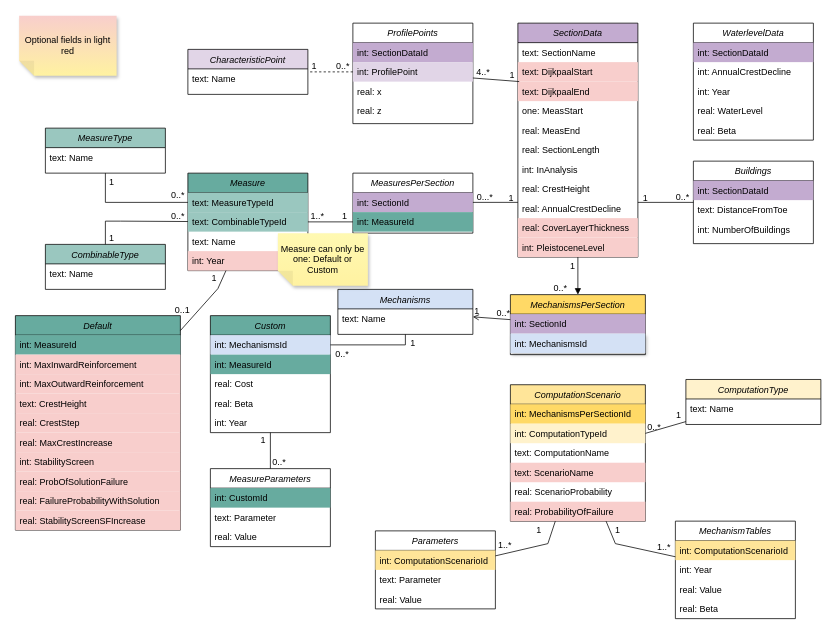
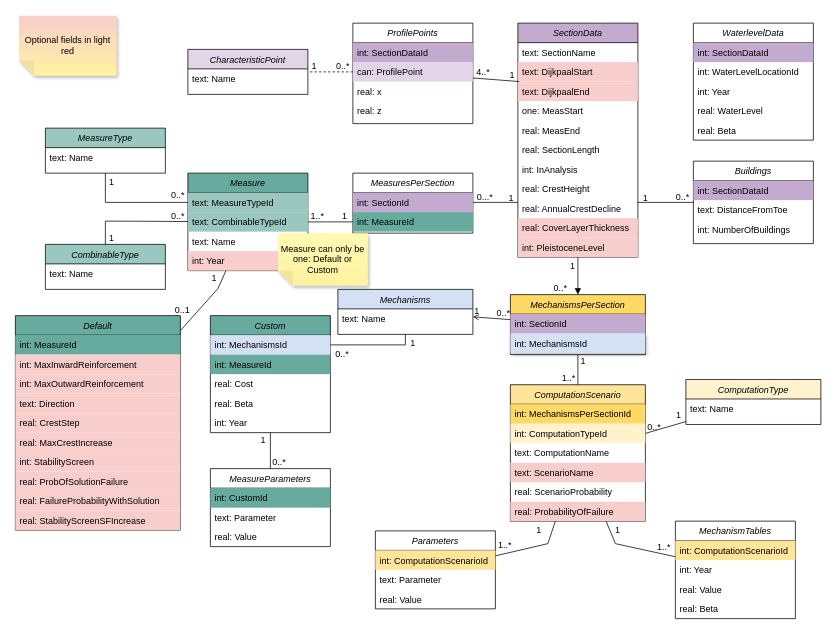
node "int: ProfilePoint": label "int: ProfilePoint" -> "can: ProfilePoint"
node "int: AnnualCrestDecline": label "int: AnnualCrestDecline" -> "int: WaterLevelLocationId"
edge "MechanismsPerSection" -- "ComputationScenario": added, labels "1", "1..*"
node "text: CrestHeight": label "text: CrestHeight" -> "text: Direction"
